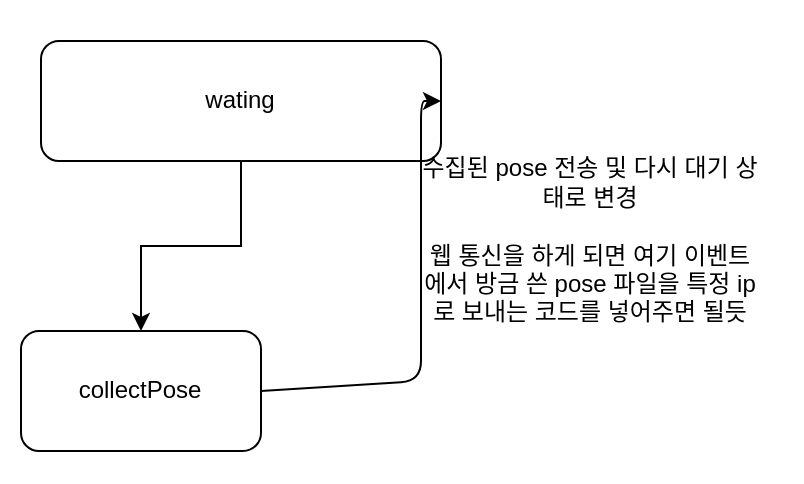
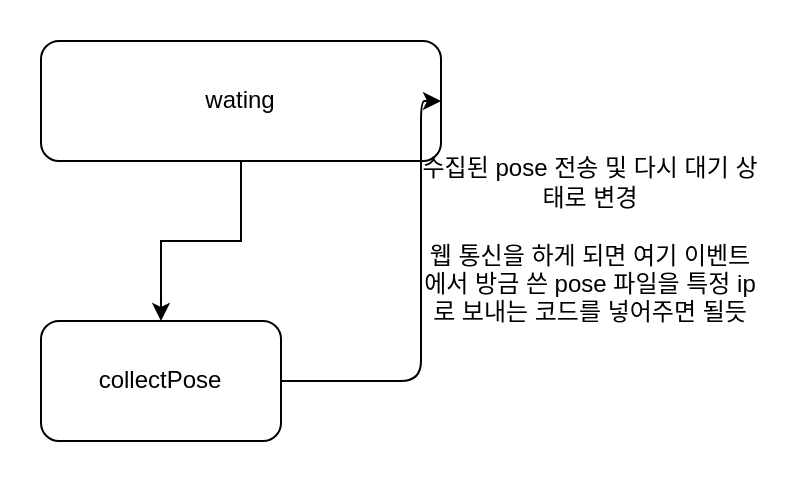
node "collectPose": moved (141, 391) -> (161, 381)
